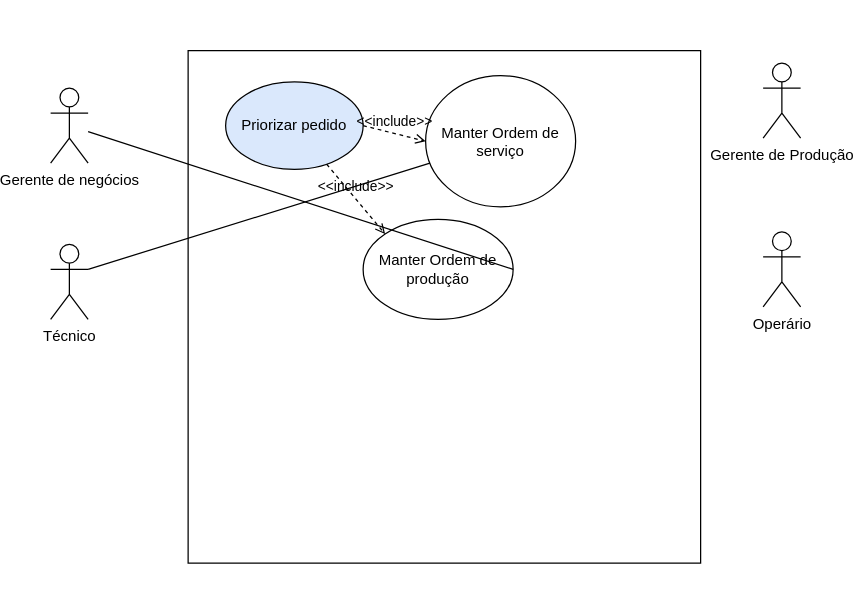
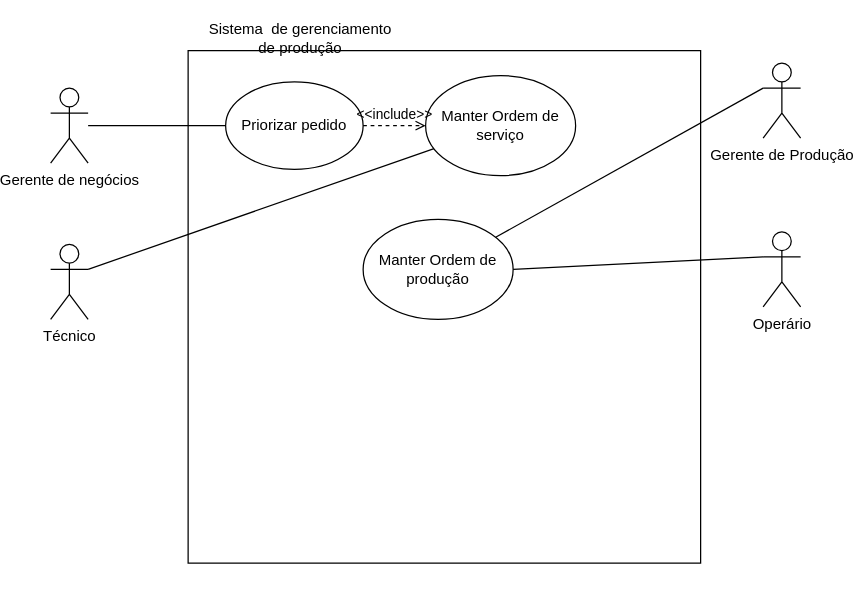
node "Sistema de gerenciamento de produção": added
edge "Gerente de negócios" -- "Priorizar pedido": added
node "Priorizar pedido": fillcolor #dae8fc -> #ffffff
node "Manter Ordem de serviço": size 150x131 -> 150x100
edge "Gerente de Produção" -- "Manter Ordem de produção": added
edge "Gerente de negócios" -- "Manter Ordem de produção": now "Operário" -- "Manter Ordem de produção"
edge "Priorizar pedido" -> "Manter Ordem de produção": removed, label "<<include>>"
